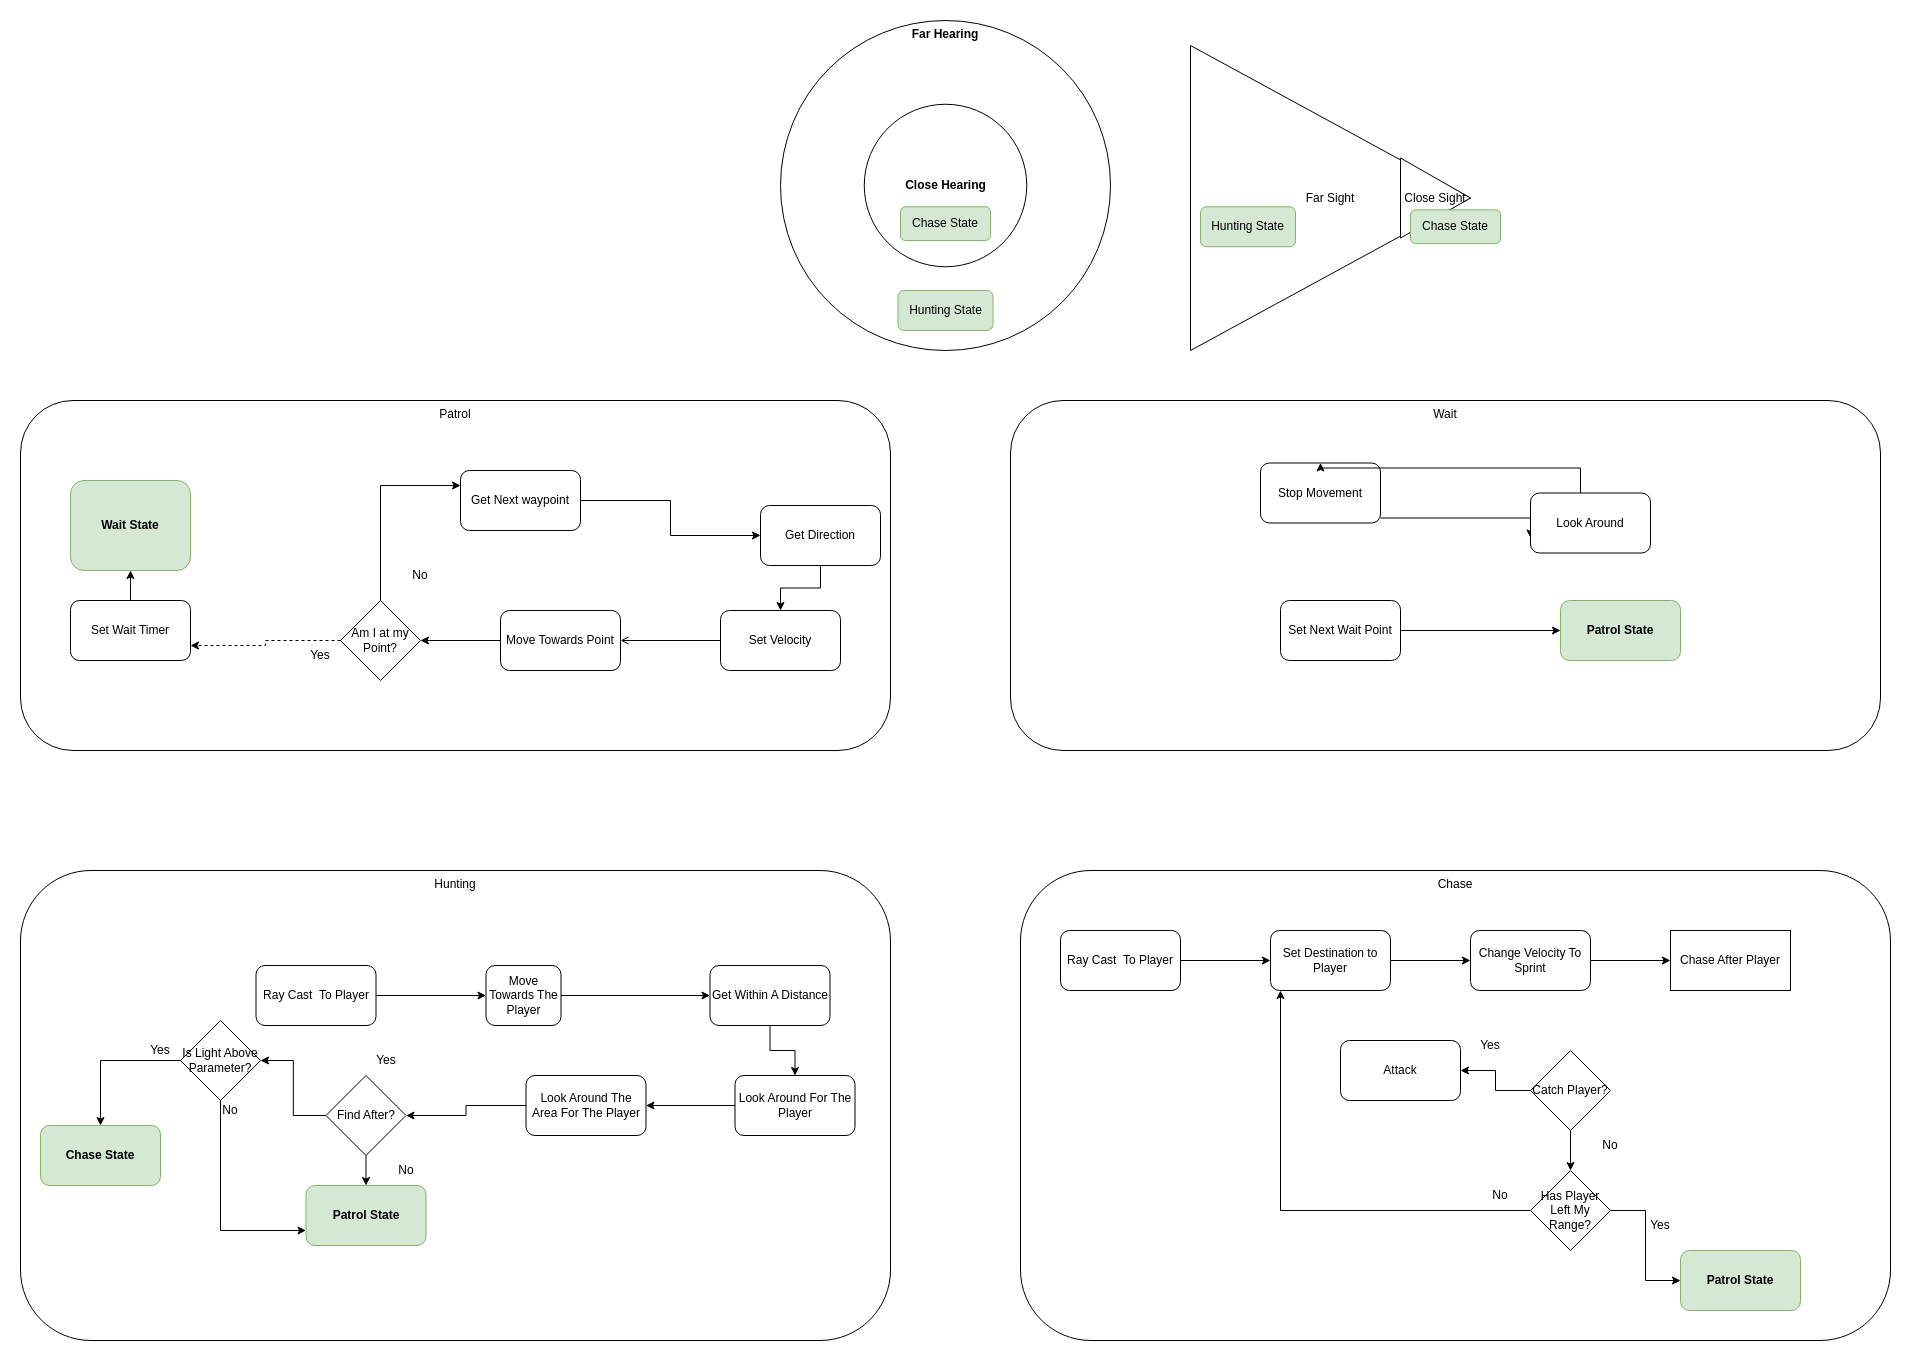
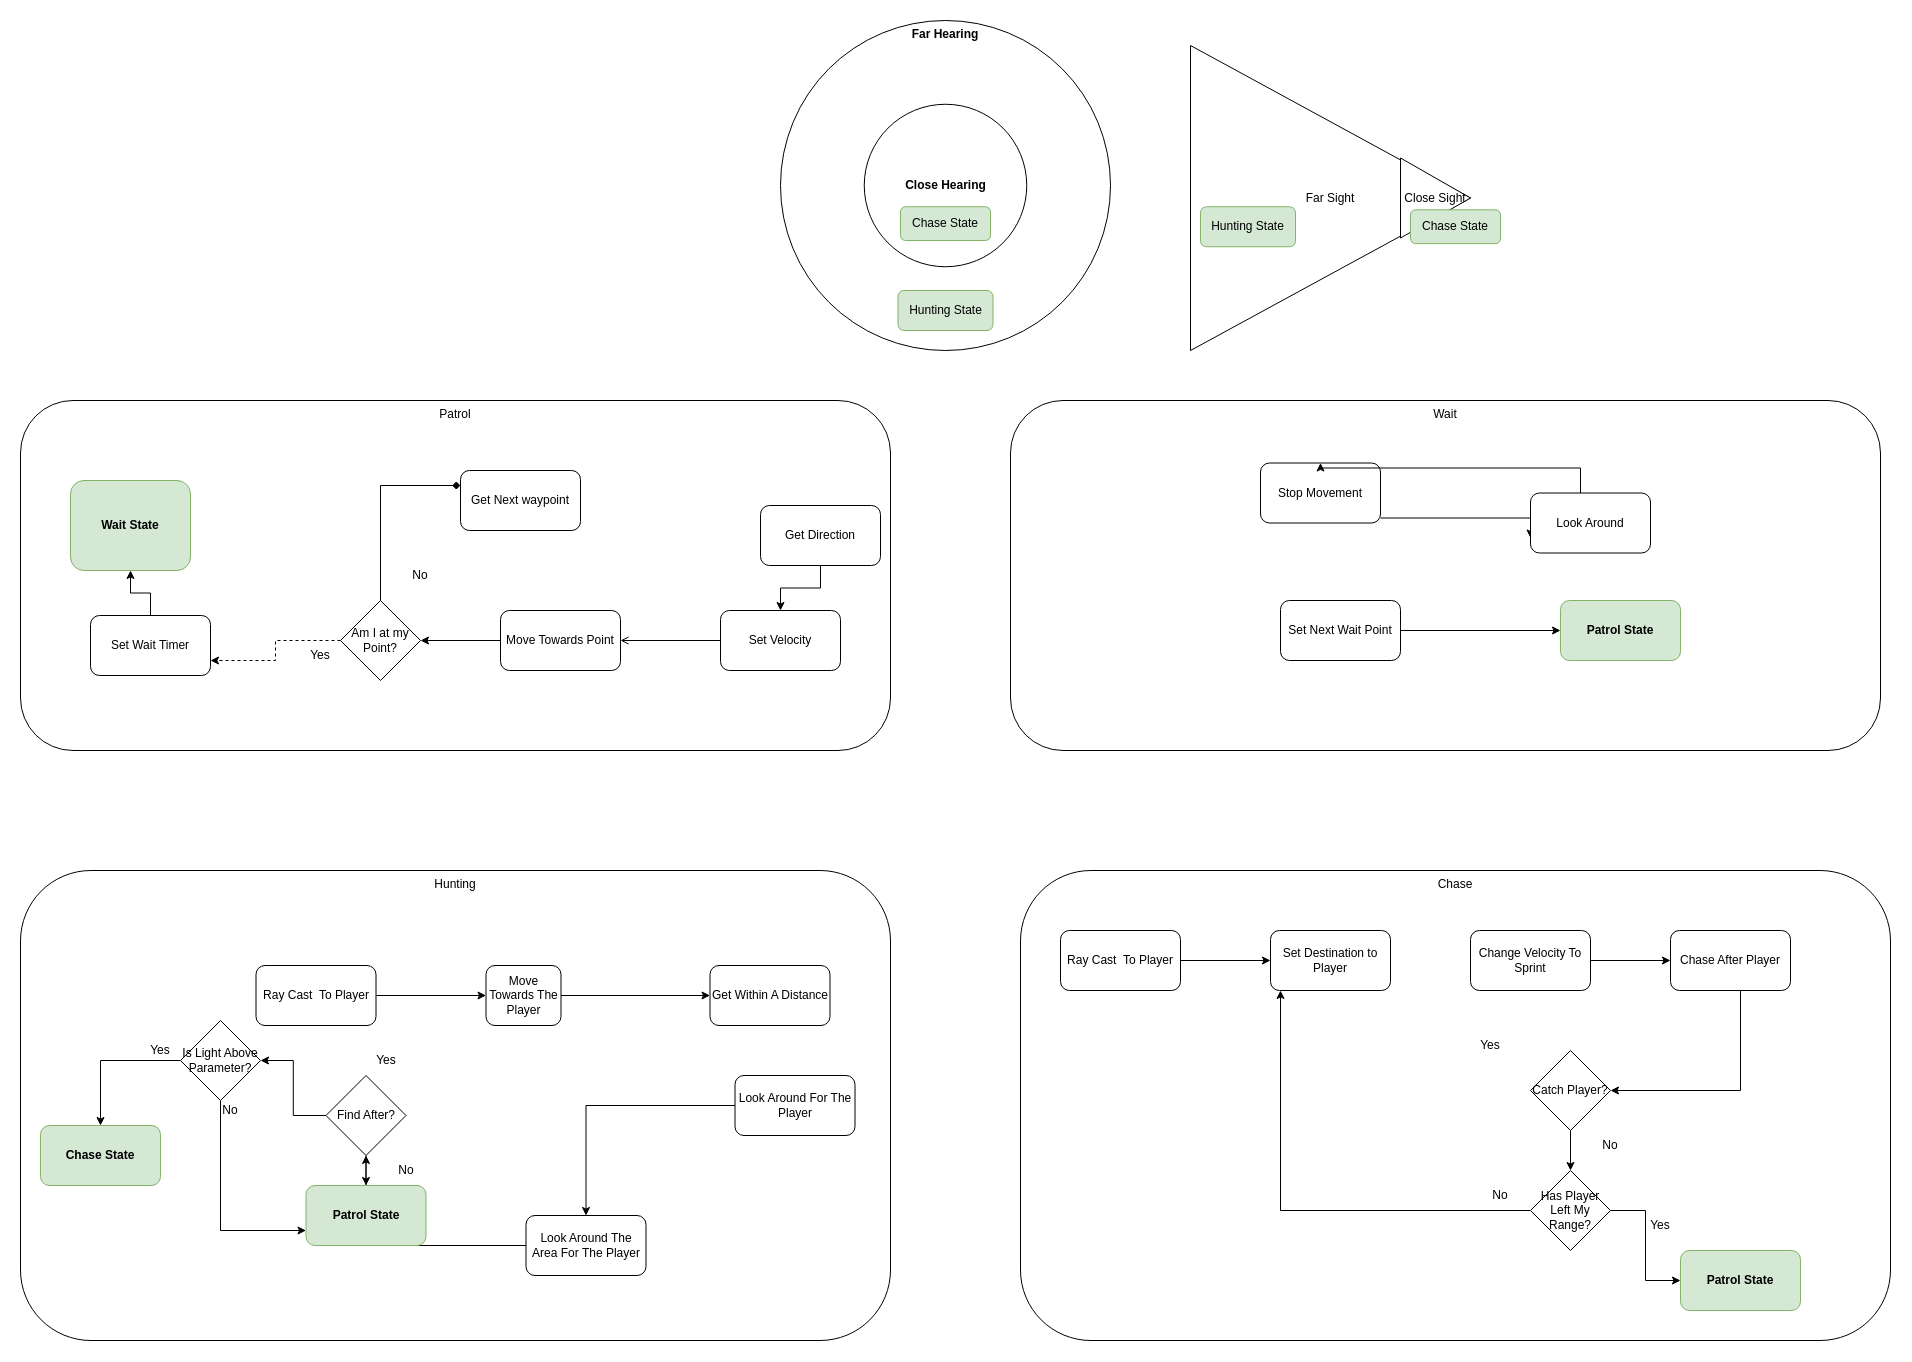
edge "Am I at my Point?" -> "Get Next waypoint": arrowhead classic -> diamond
edge "Get Next waypoint" -> "Get Direction": removed
node "Set Wait Timer": moved (131, 631) -> (151, 646)
edge "Set Destination to Player" -> "Change Velocity To Sprint": removed
node "Chase After Player": shape rectangle -> rounded rectangle
edge "Get Within A Distance" -> "Look Around For The Player": removed
node "Attack": removed
edge "Catch Player?" -> "Attack": removed
edge "Chase After Player" -> "Catch Player?": added
node "Look Around The Area For The Player": moved (586, 1106) -> (586, 1246)
